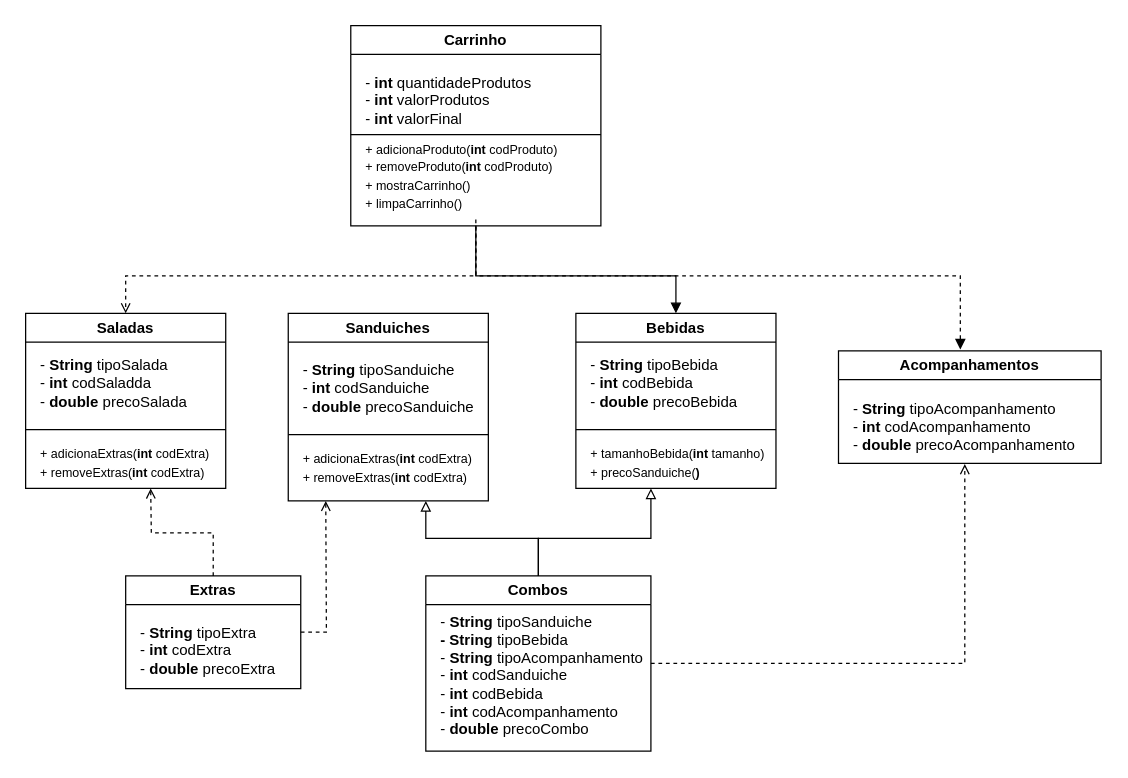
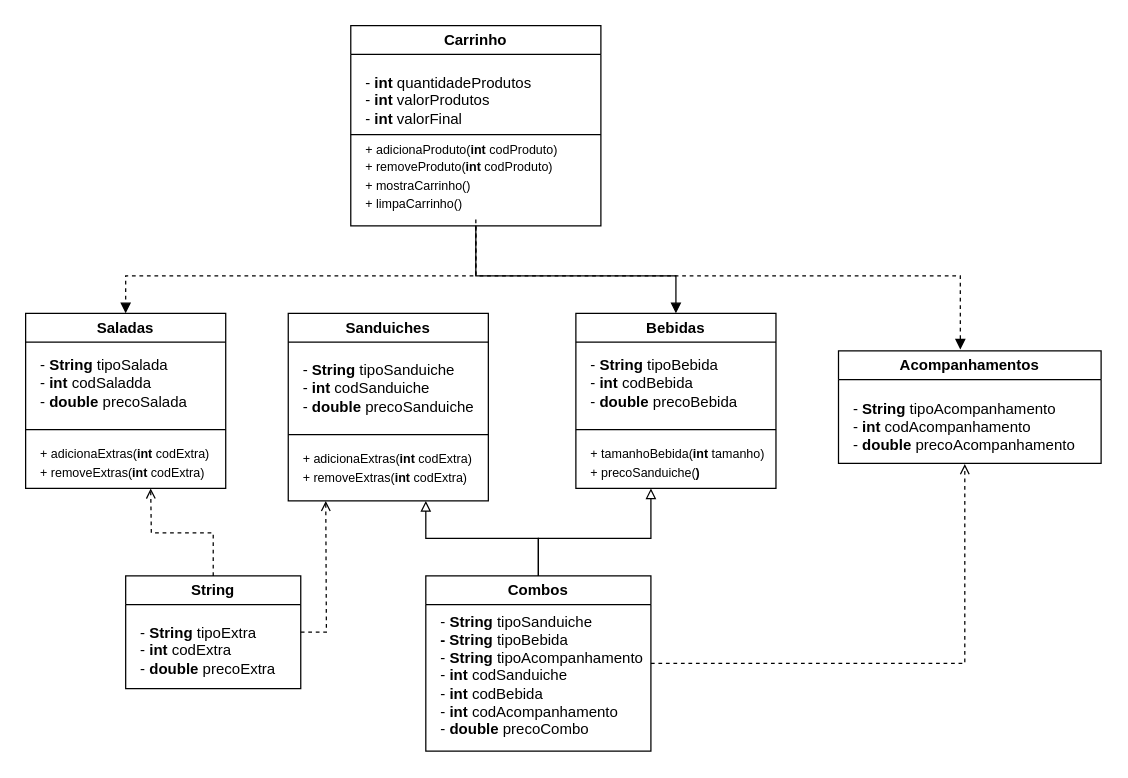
edge "Carrinho" -> "Saladas": arrowhead open -> block
node "Extras": label "Extras" -> "String"
